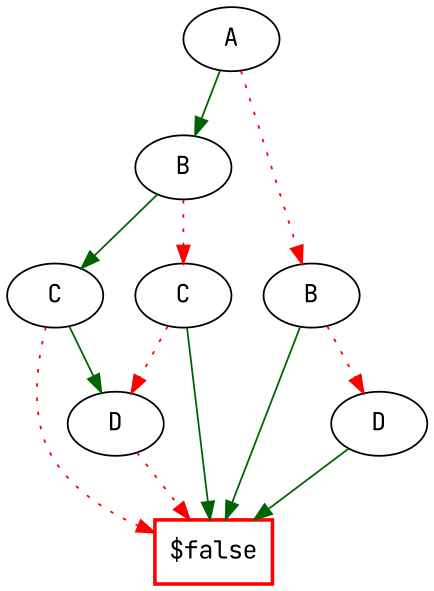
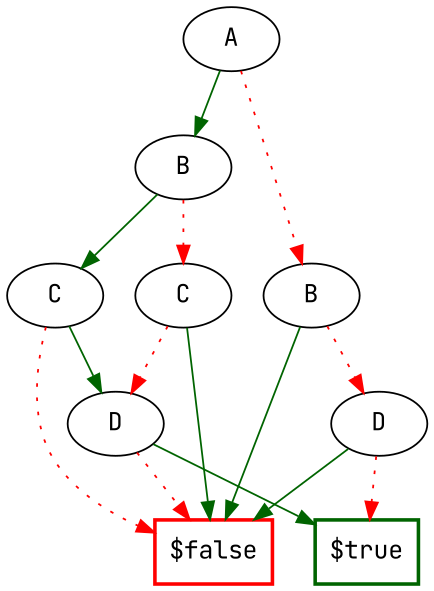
node "$true": added
